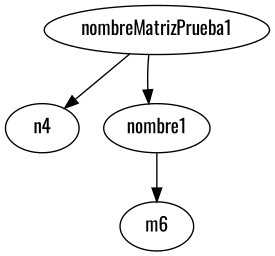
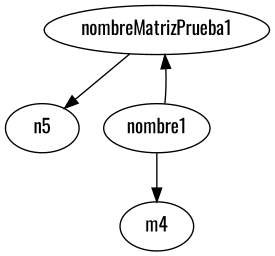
edge "nombreMatrizPrueba1" -> "nombre1": reversed
node "n4": label "n4" -> "n5"
node "m6": label "m6" -> "m4"
